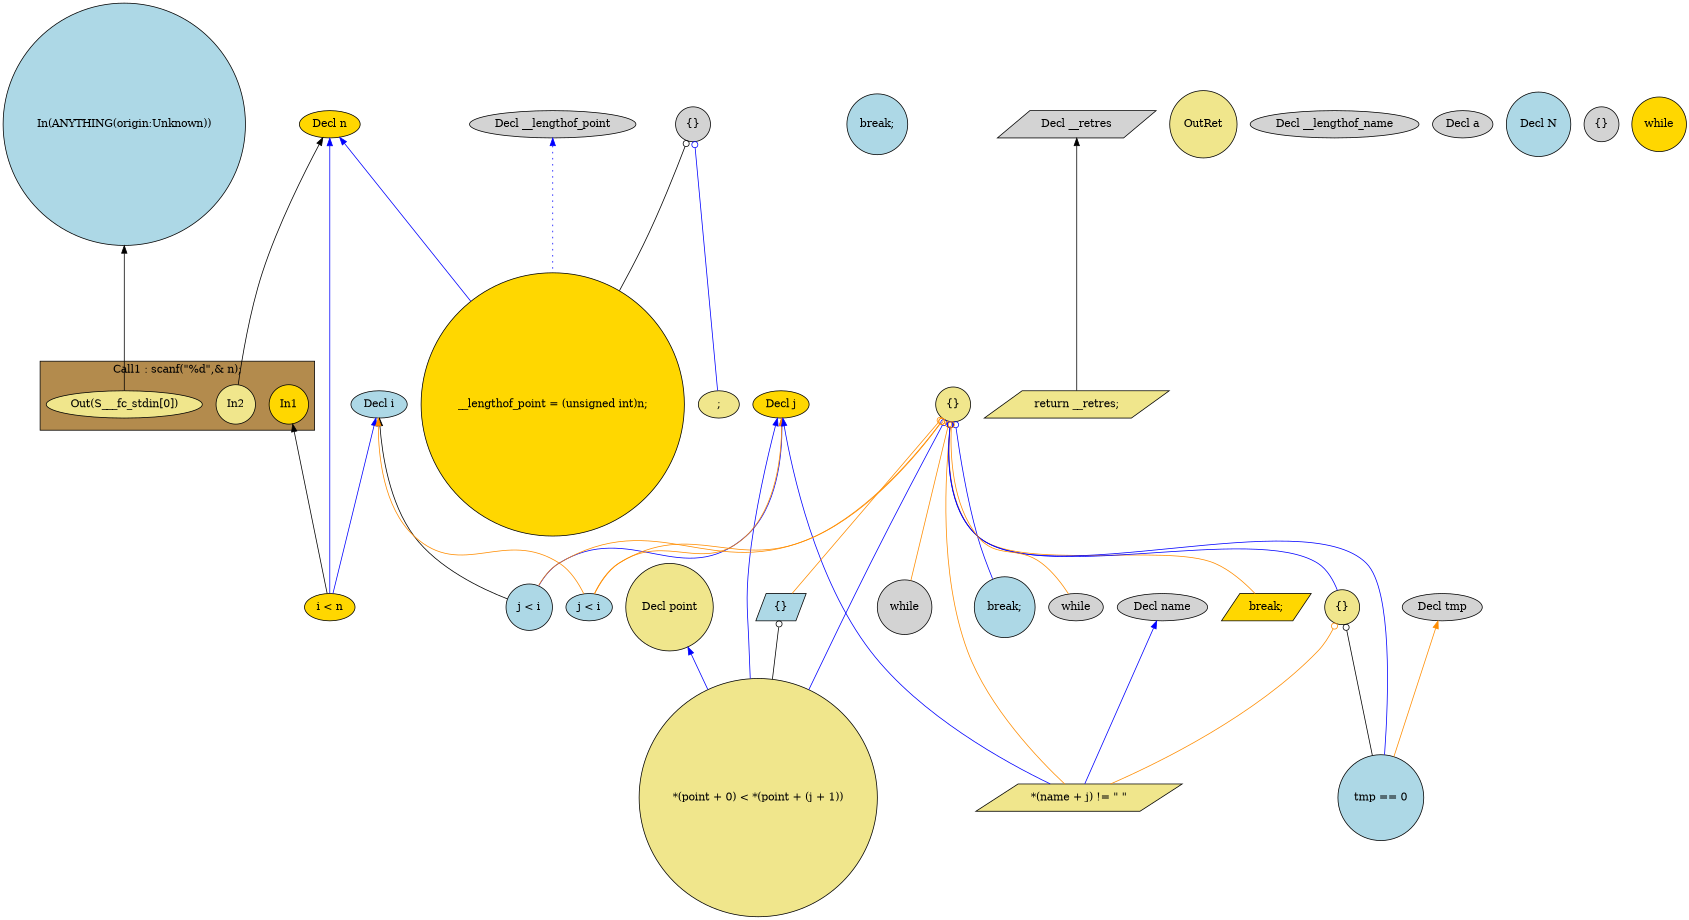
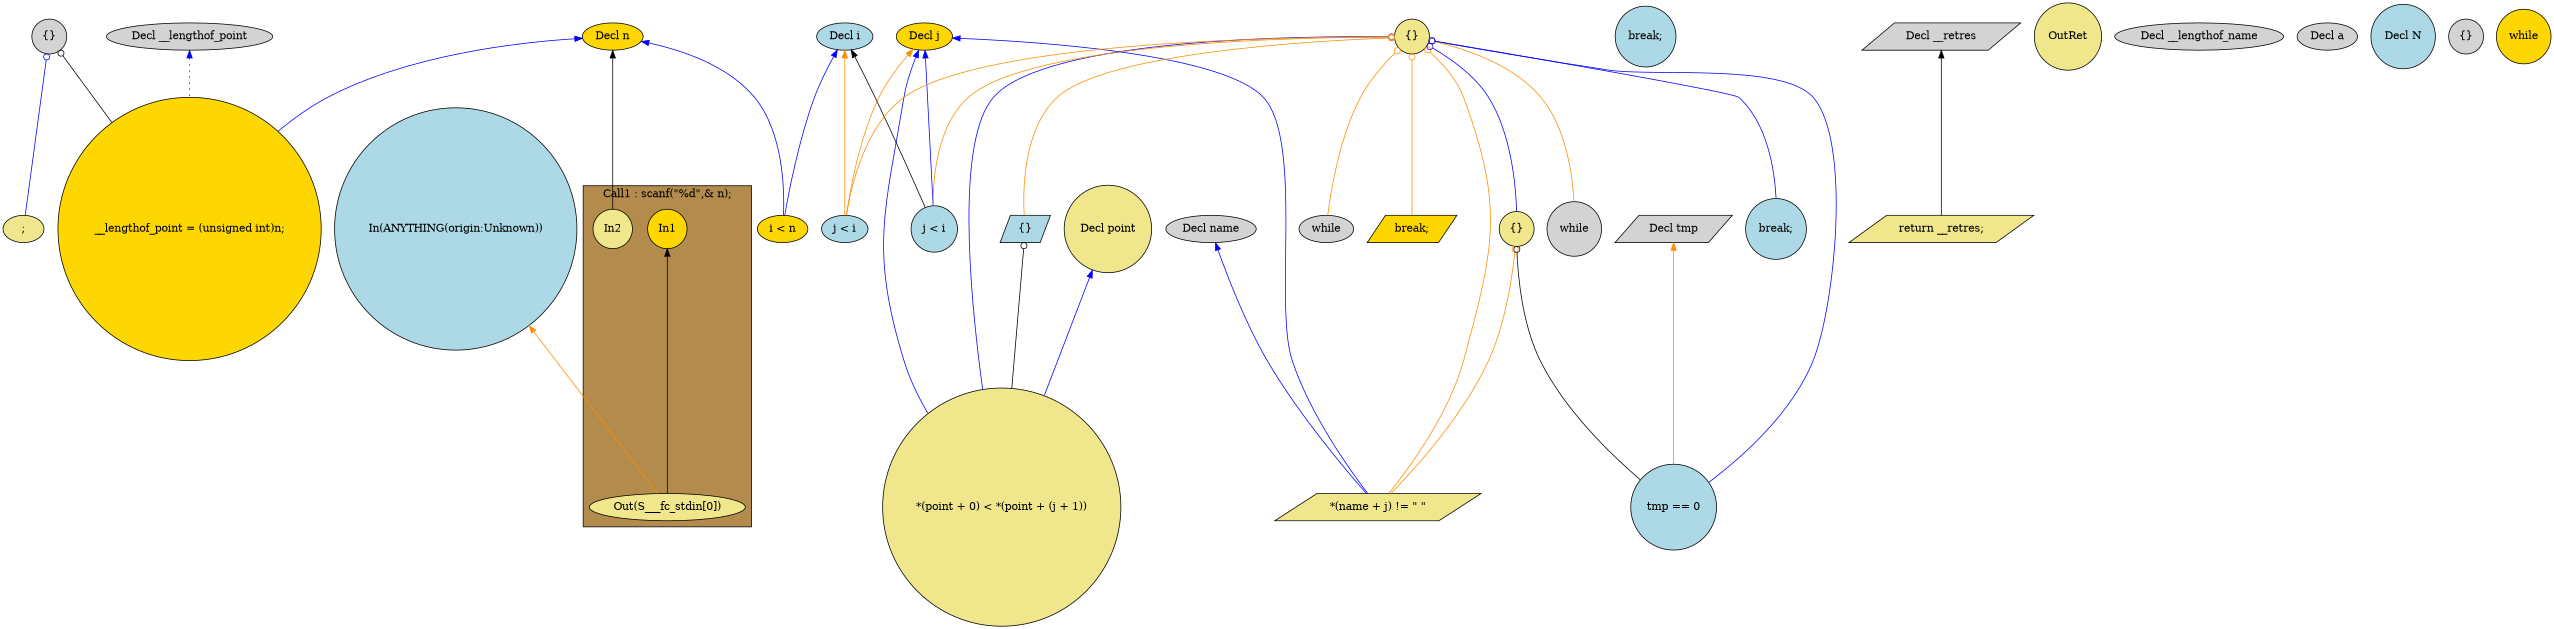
edge "Out(S___fc_stdin[0])" -> "In(ANYTHING(origin:Unknown))": color black -> darkorange
edge "i < n" -> "In1": now "Out(S___fc_stdin[0])" -> "In1"
node "Decl tmp": shape ellipse -> parallelogram
